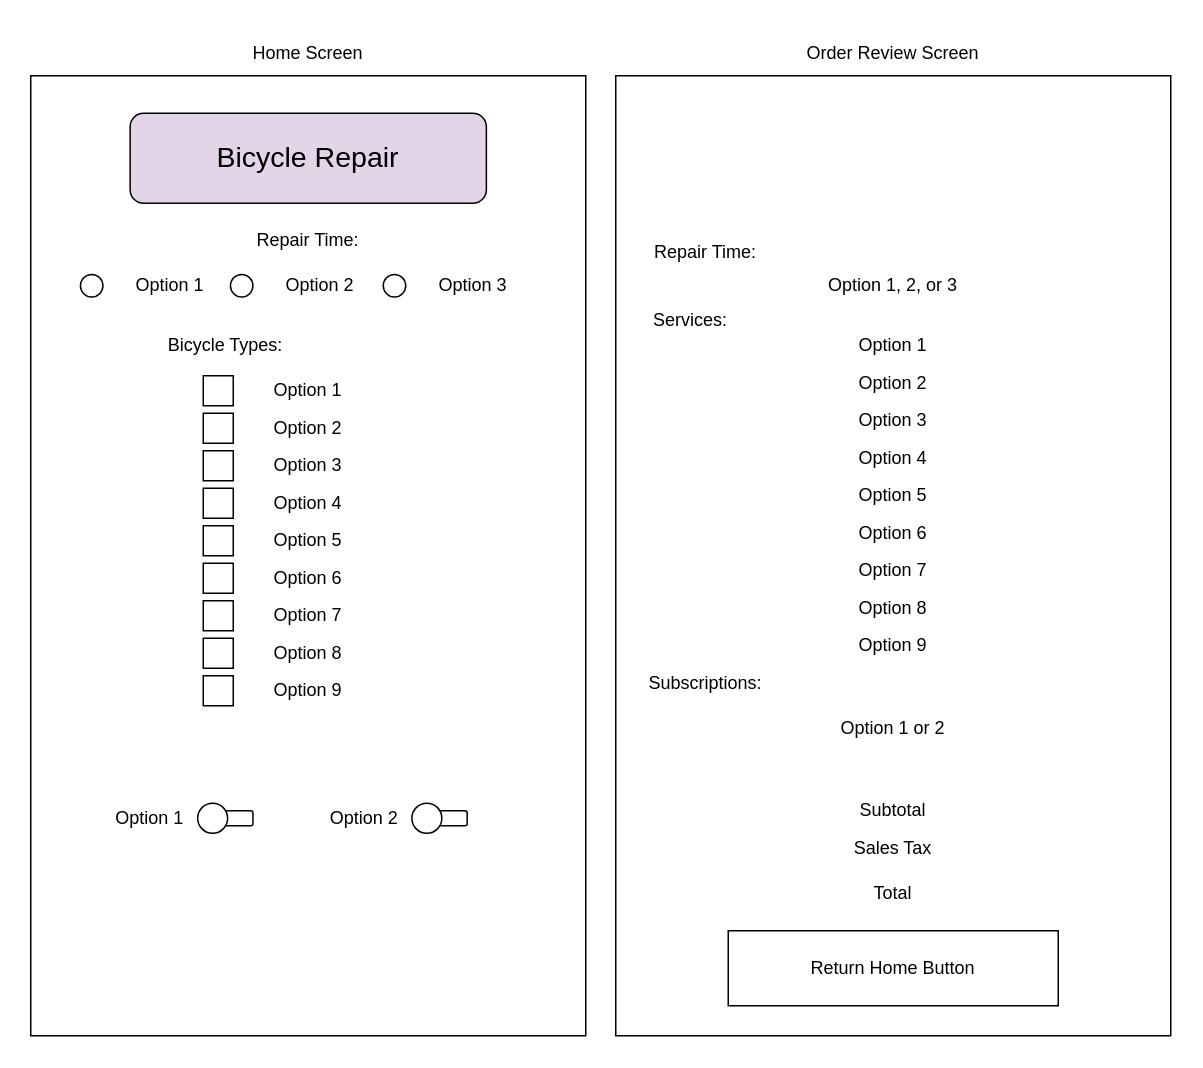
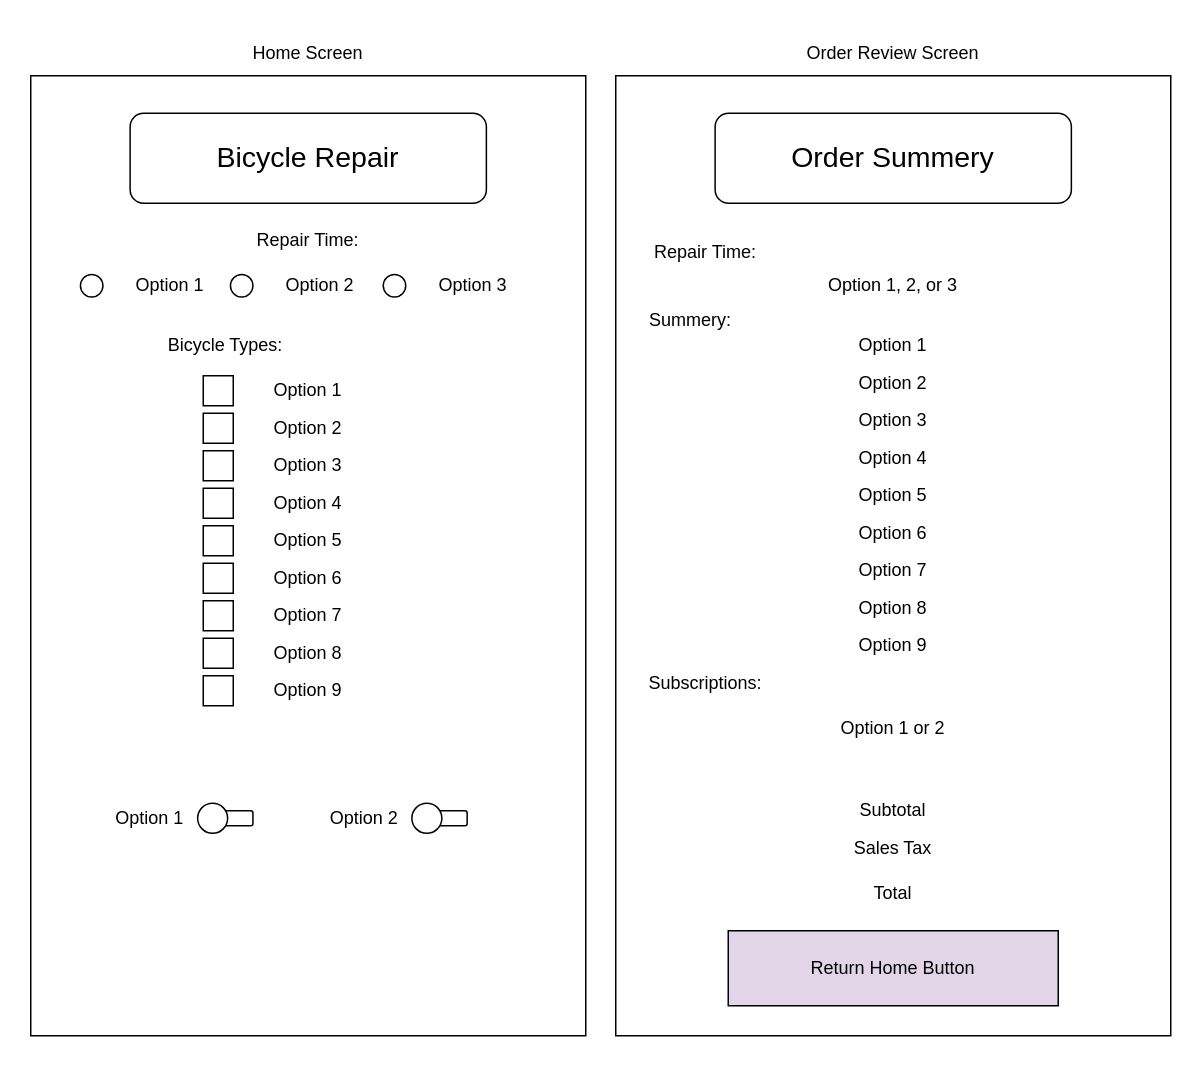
node "Bicycle Repair": fillcolor #e1d5e7 -> #ffffff
node "Order Summery": added
node "Services:": label "Services:" -> "Summery:"
node "Return Home Button": fillcolor #ffffff -> #e1d5e7
